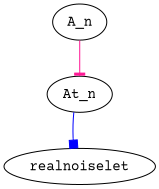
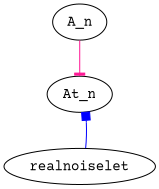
edge "At_n" -> "realnoiselet": reversed
